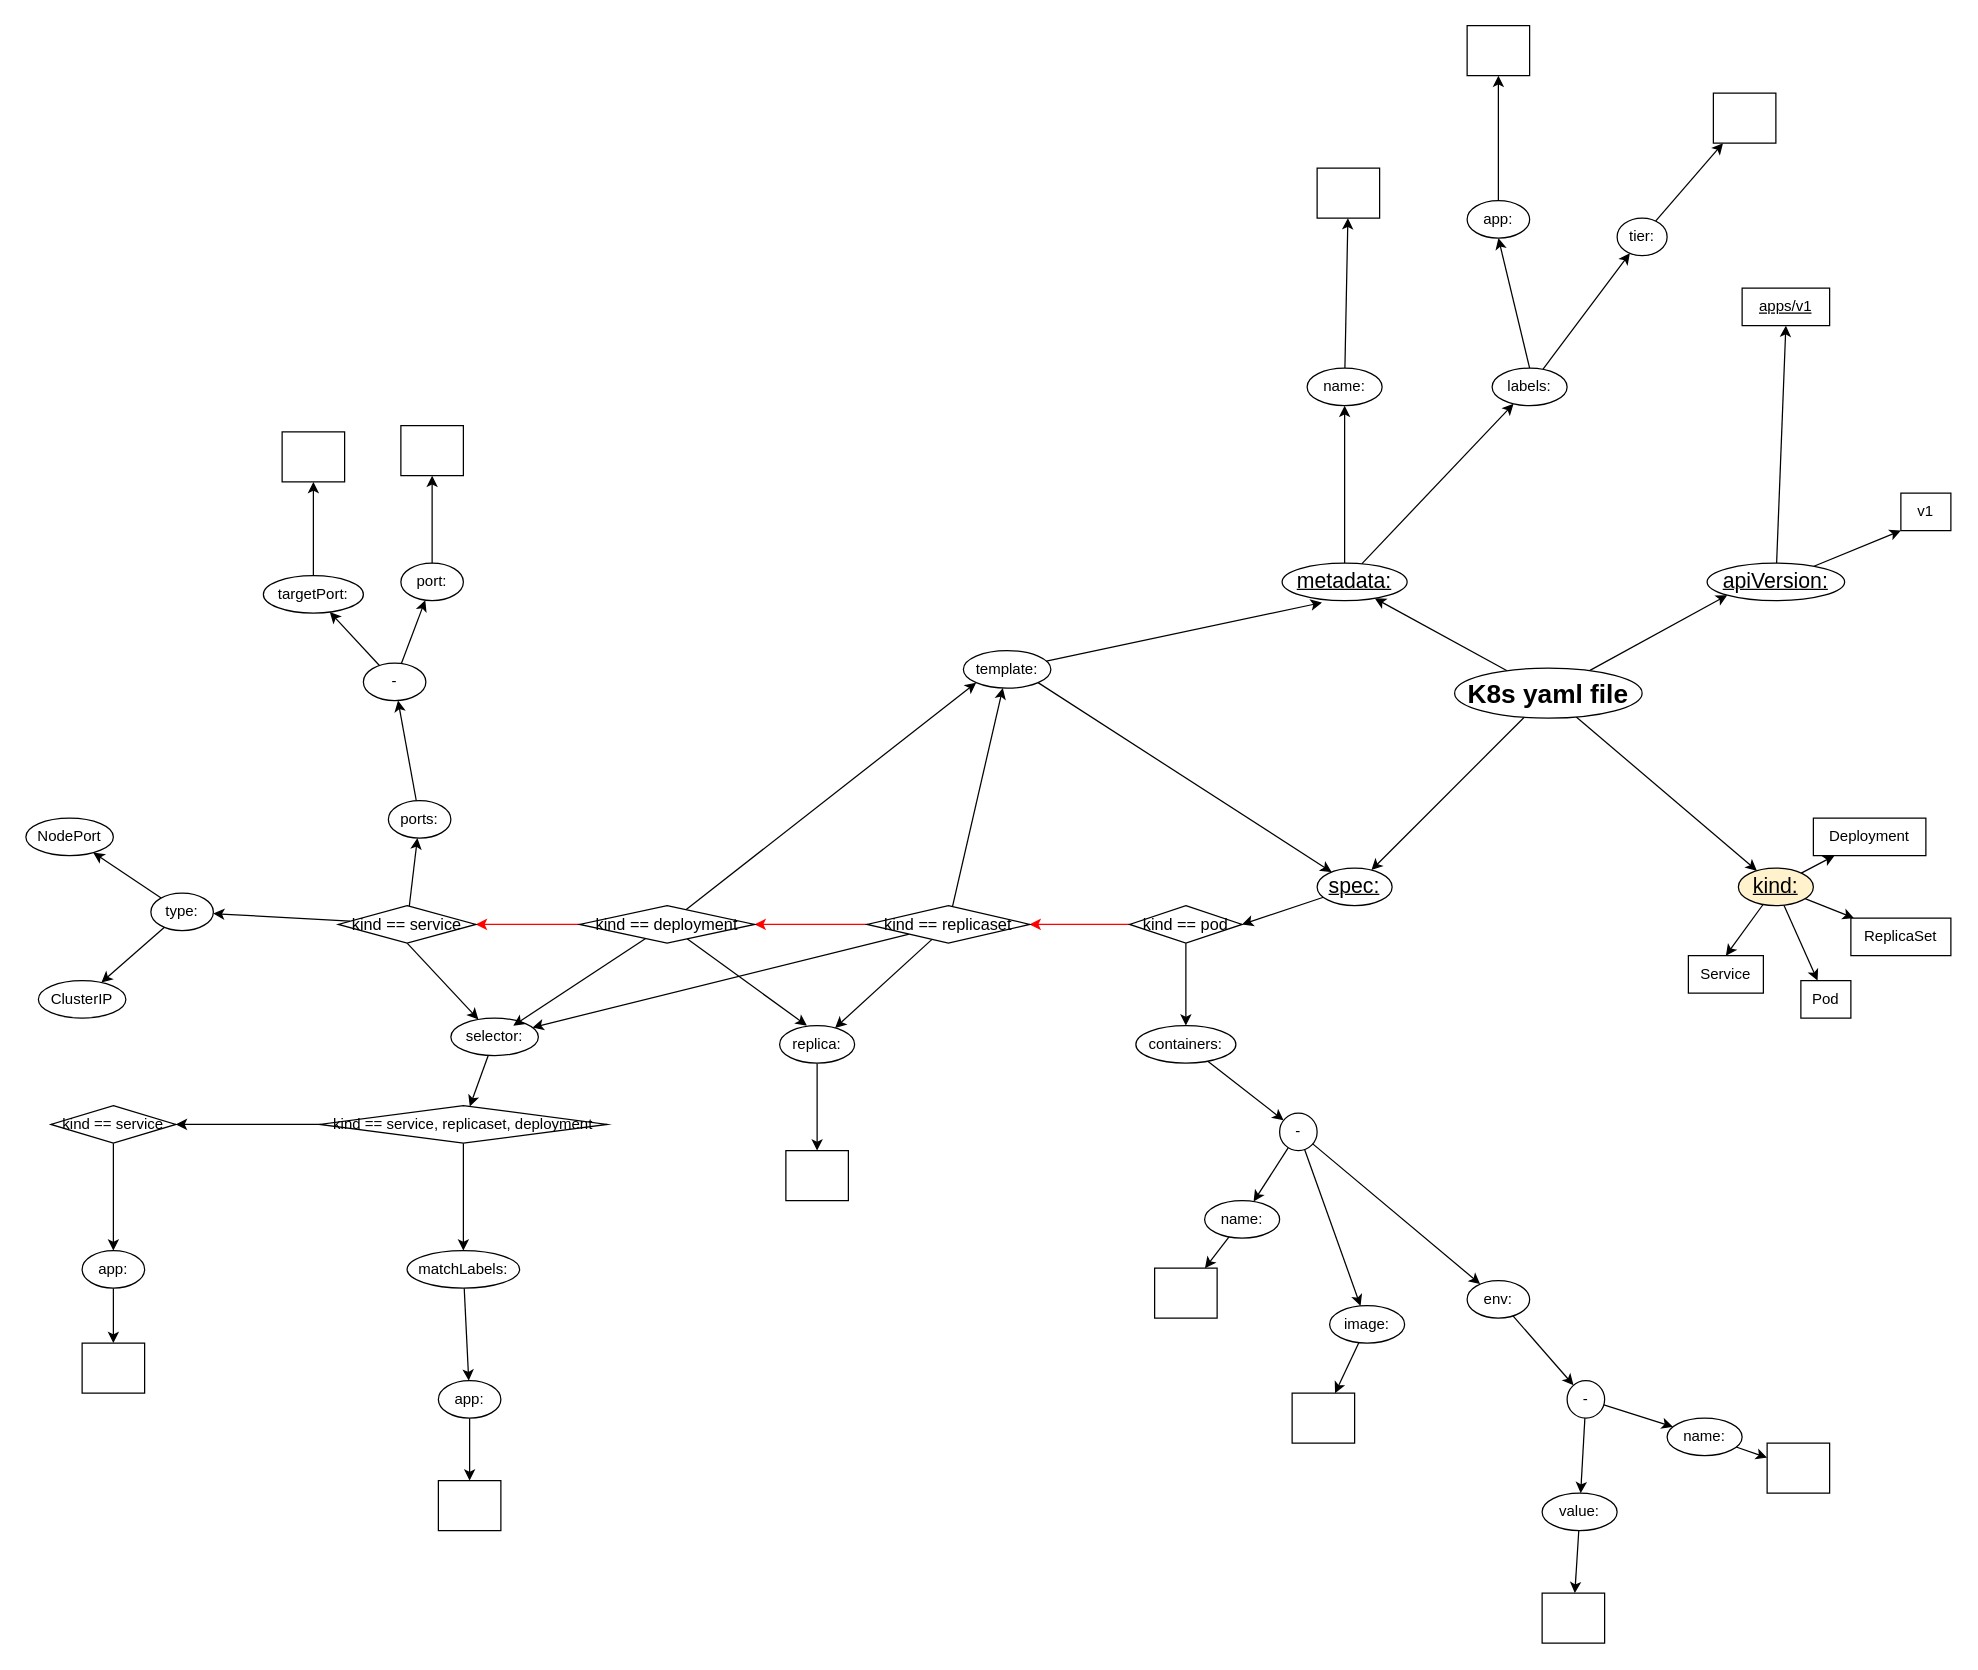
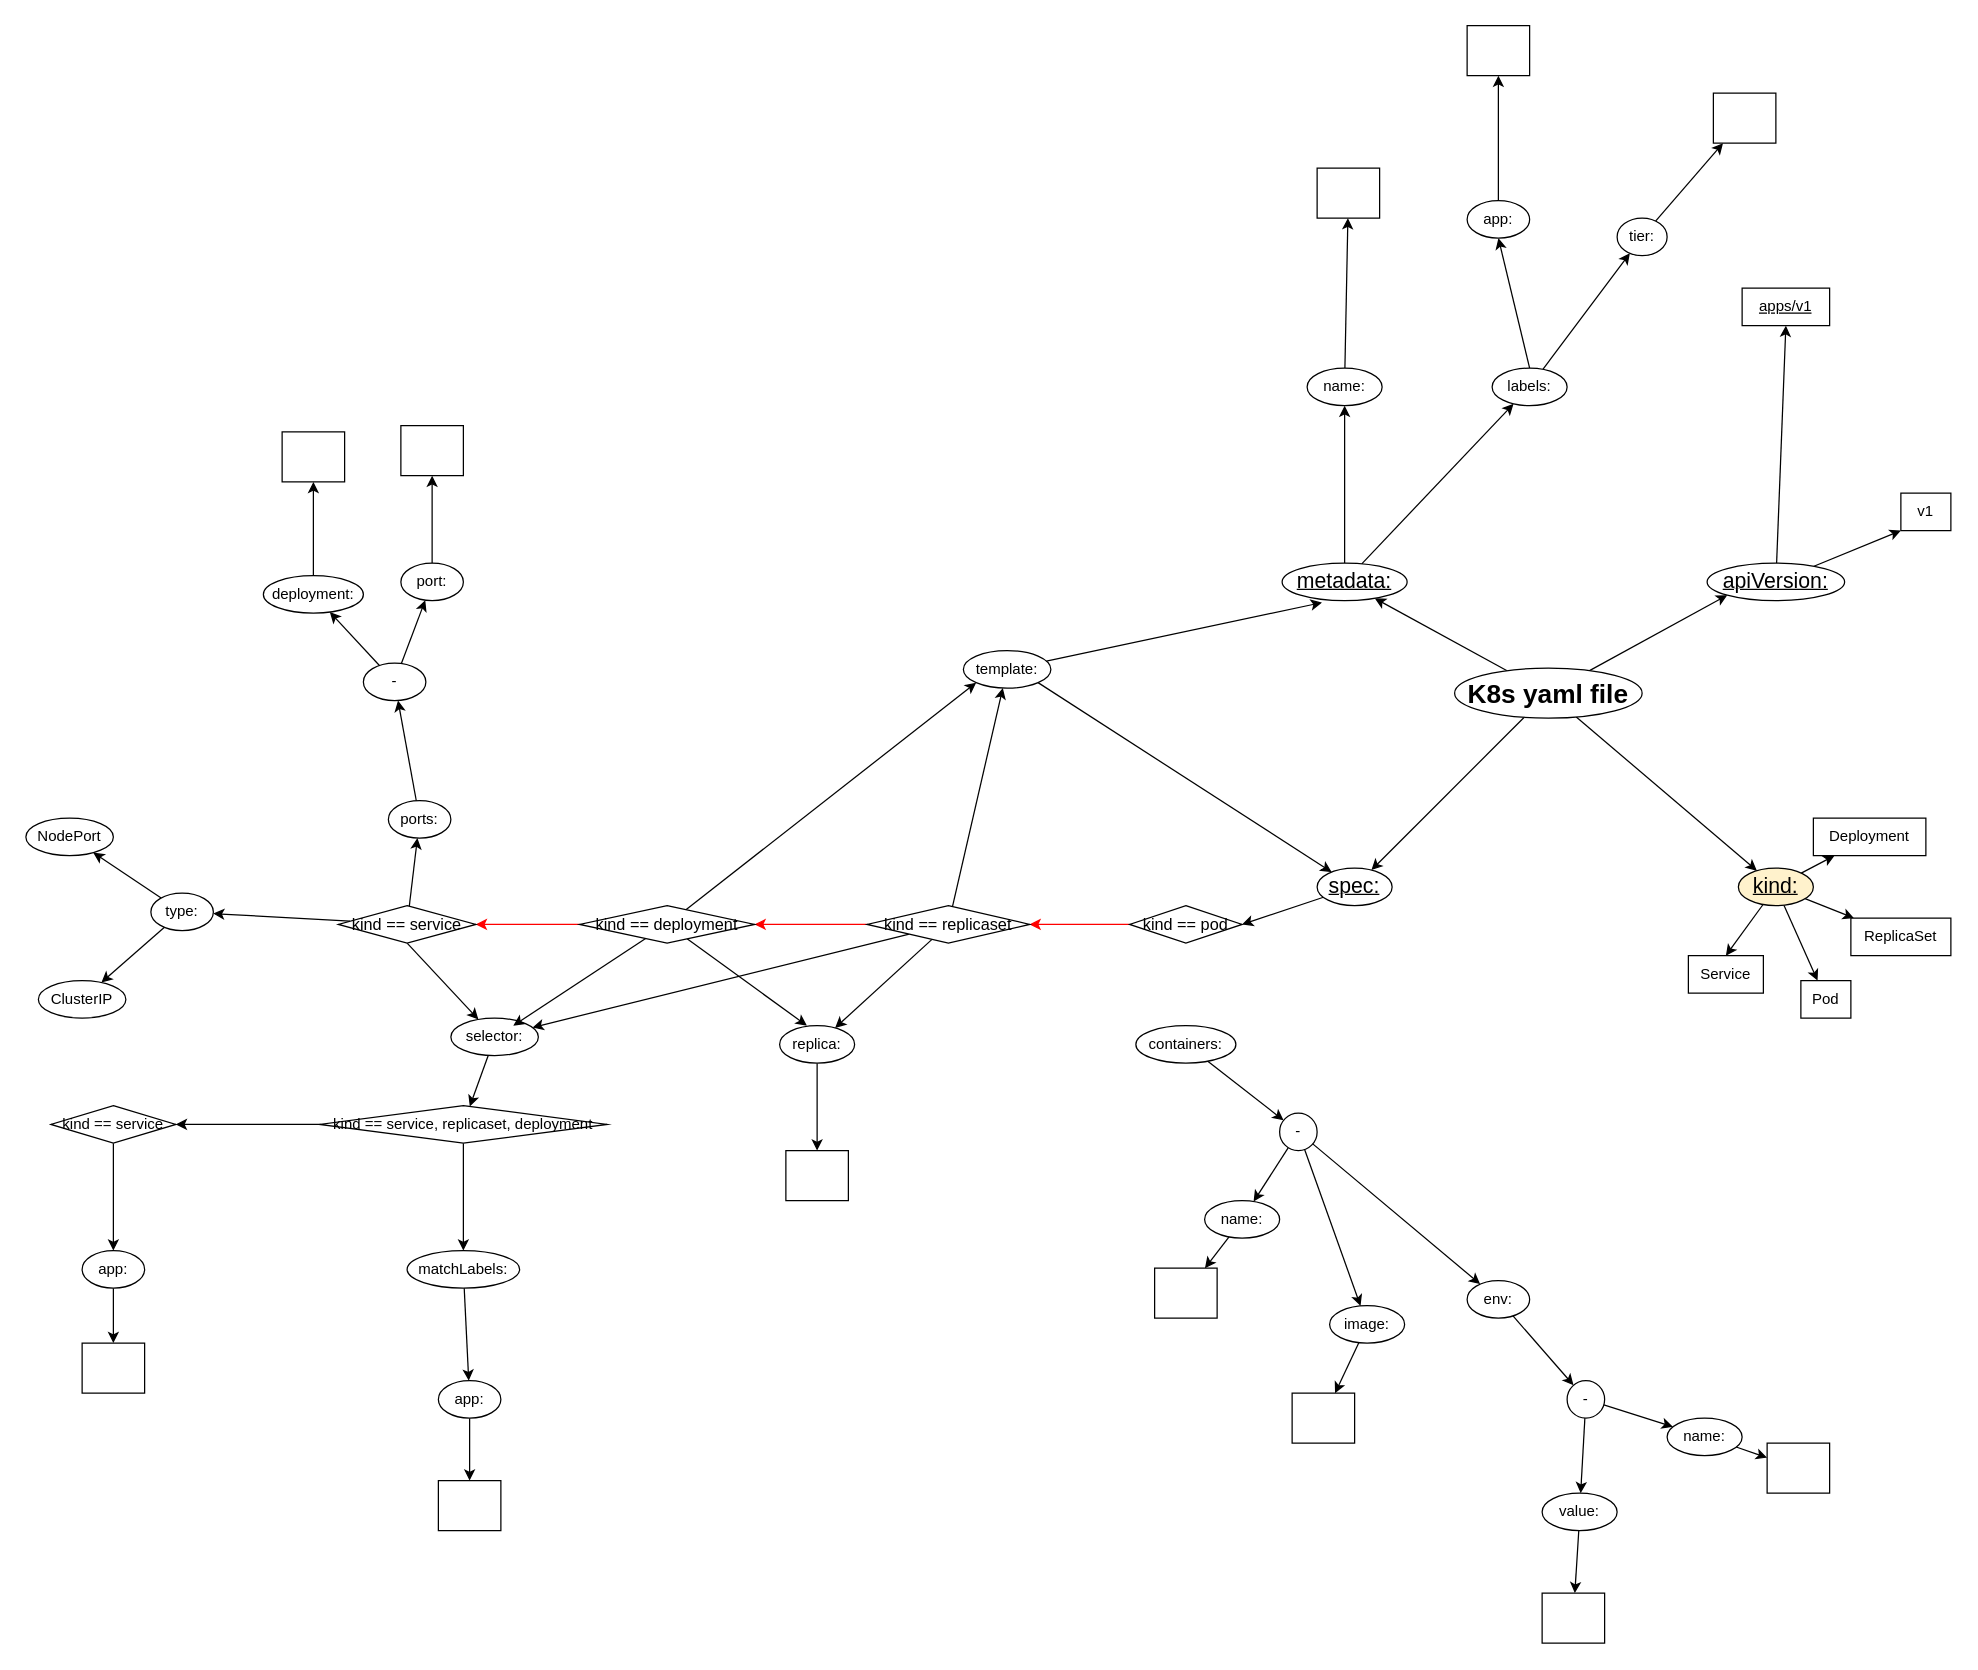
node "targetPort:": label "targetPort:" -> "deployment:"
edge "kind == pod" -> "containers:": removed
